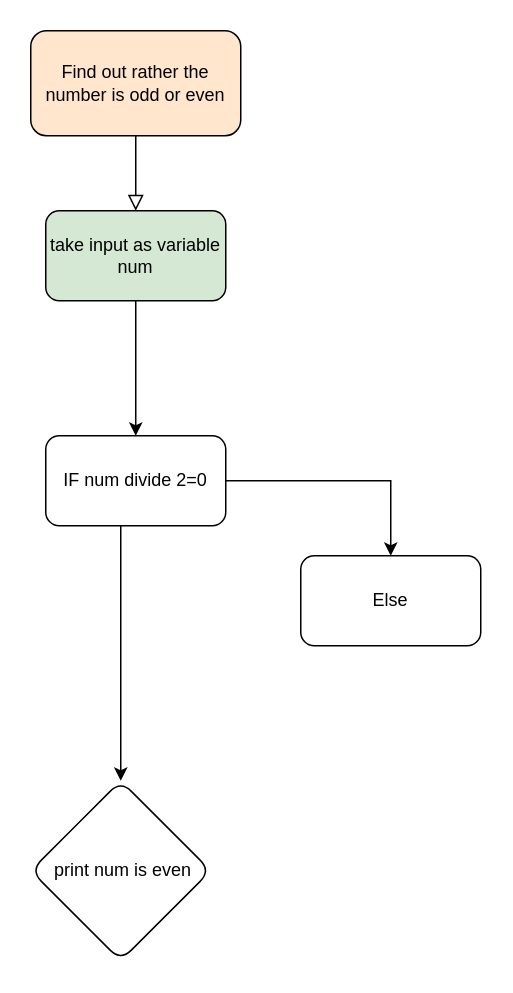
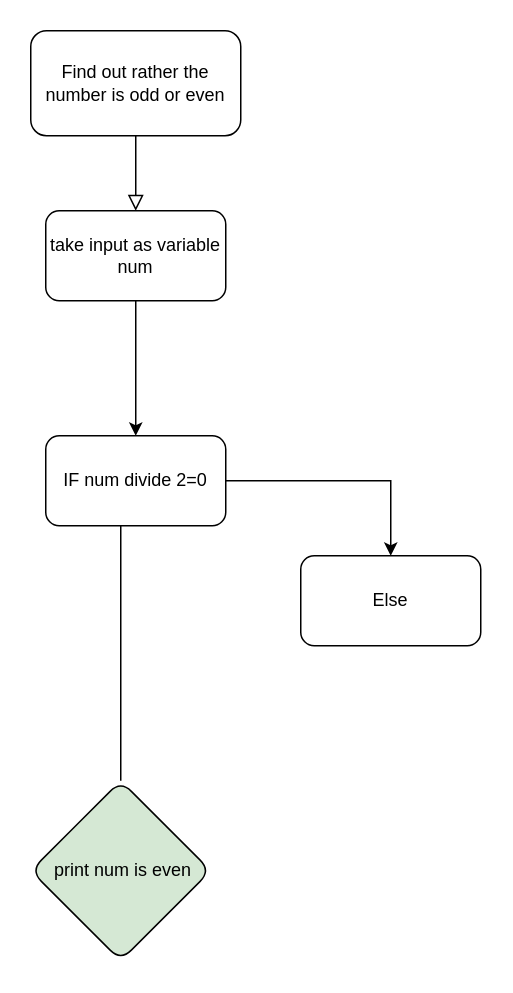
node "Find out rather the number is odd or even": fillcolor #ffe6cc -> #ffffff
node "take input as variable num": fillcolor #d5e8d4 -> #ffffff
edge "IF num divide 2=0" -> "print num is even": arrowhead classic -> none
node "print num is even": fillcolor #ffffff -> #d5e8d4
